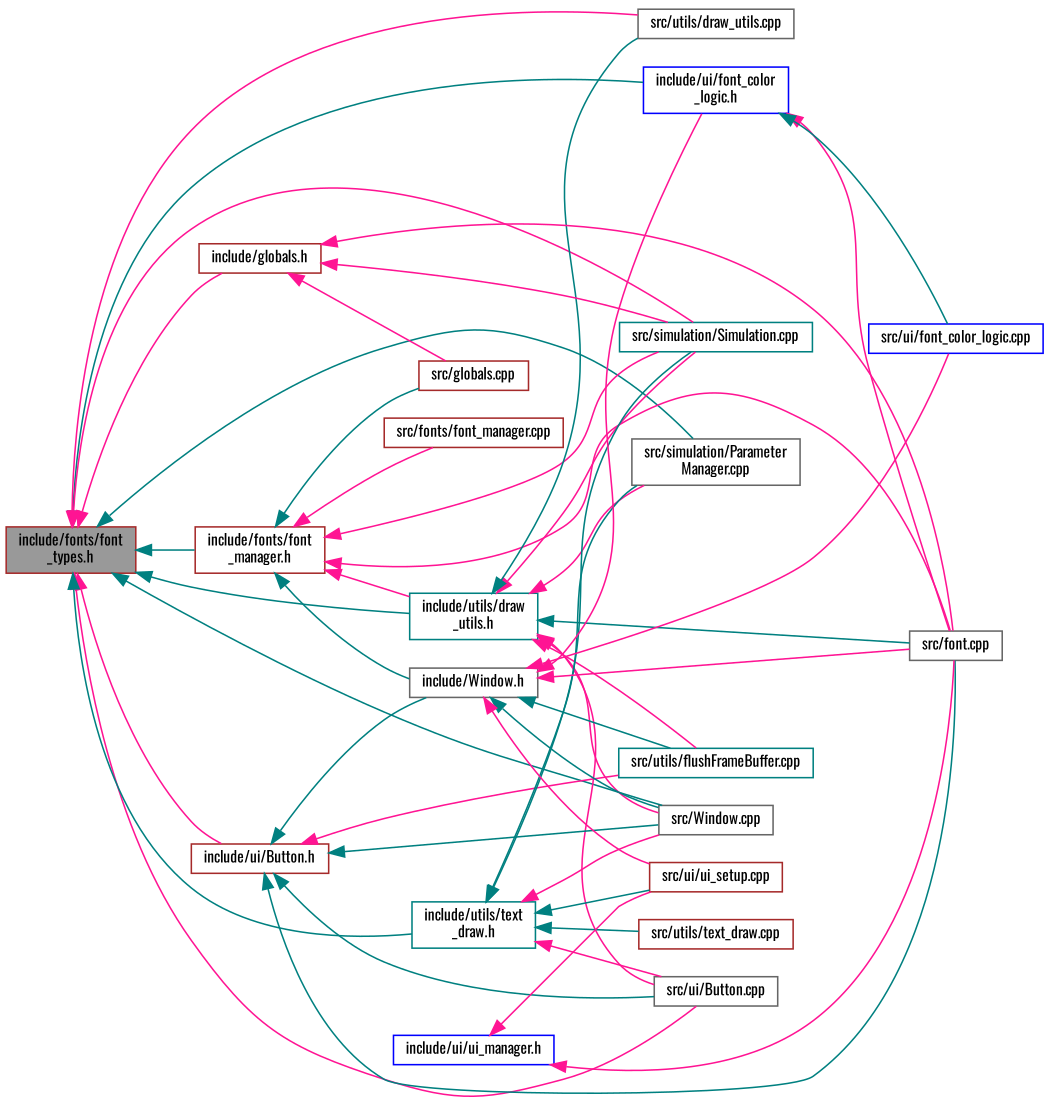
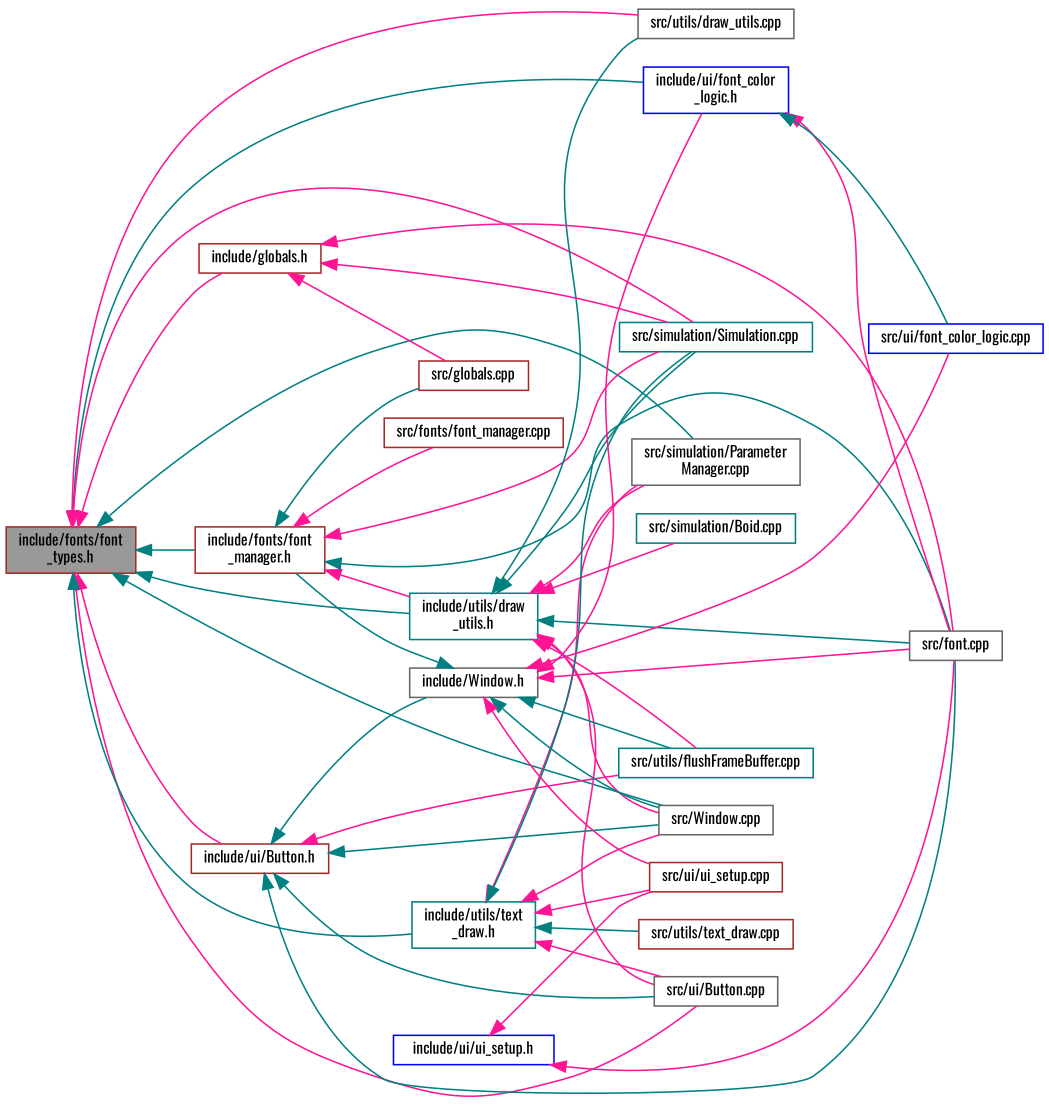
edge "src/font.cpp" -> "include/fonts/font _manager.h": color deeppink -> teal
edge "src/simulation/Simulation.cpp" -> "include/utils/draw _utils.h": color deeppink -> teal
node "src/simulation/Boid.cpp": added
edge "include/Window.h" -> "include/fonts/font _manager.h": reversed
edge "src/simulation/Parameter Manager.cpp" -> "include/utils/text _draw.h": color teal -> deeppink
edge "src/ui/ui_setup.cpp" -> "include/utils/text _draw.h": color teal -> deeppink
node "include/ui/ui_manager.h": label "include/ui/ui_manager.h" -> "include/ui/ui_setup.h"
